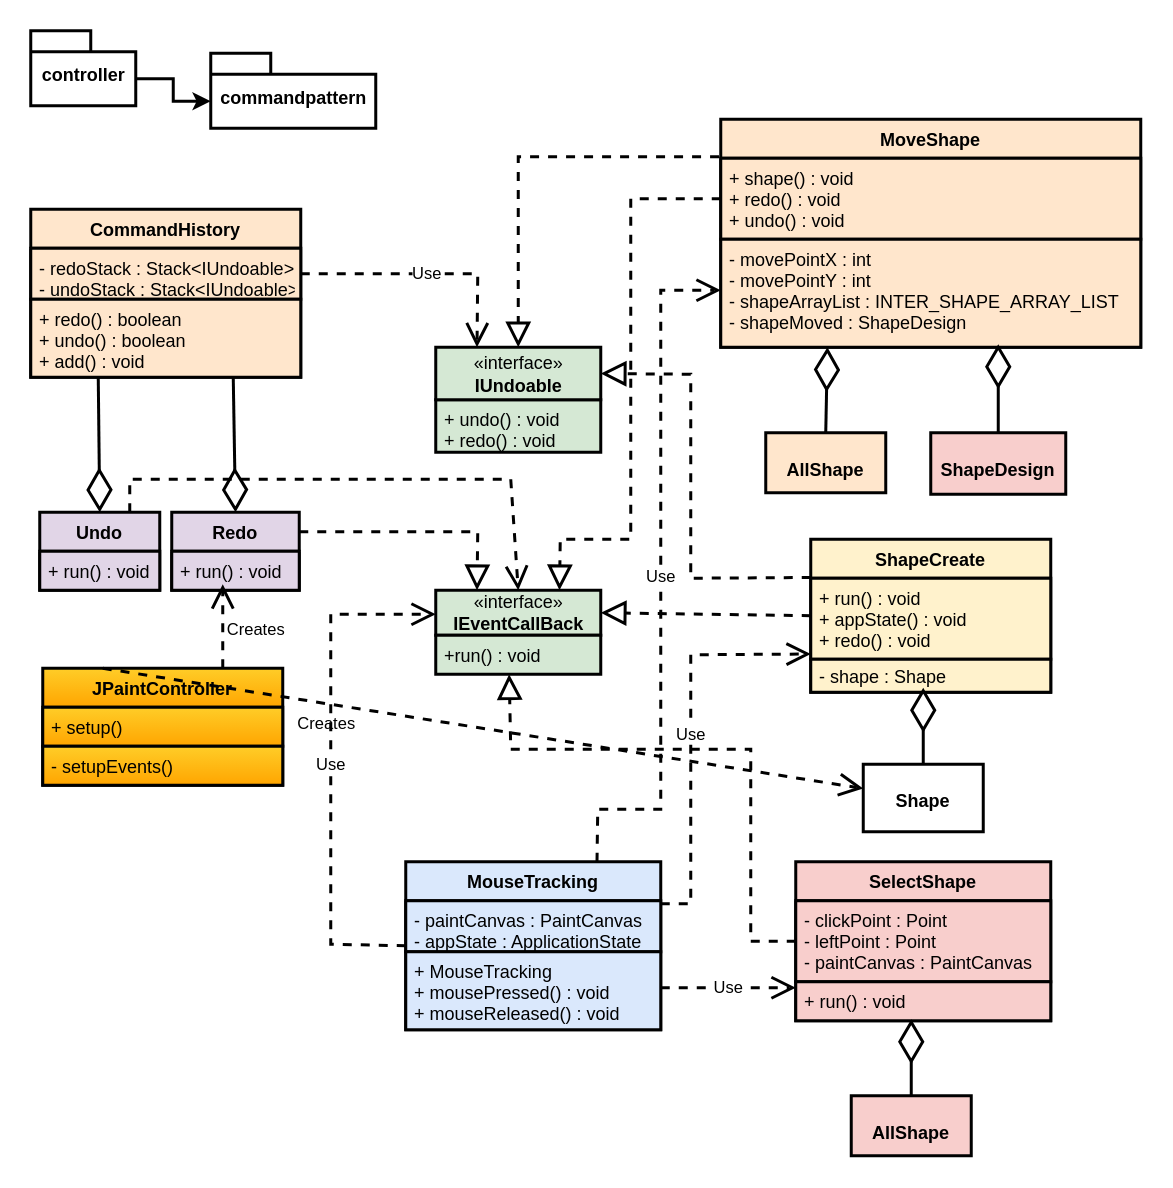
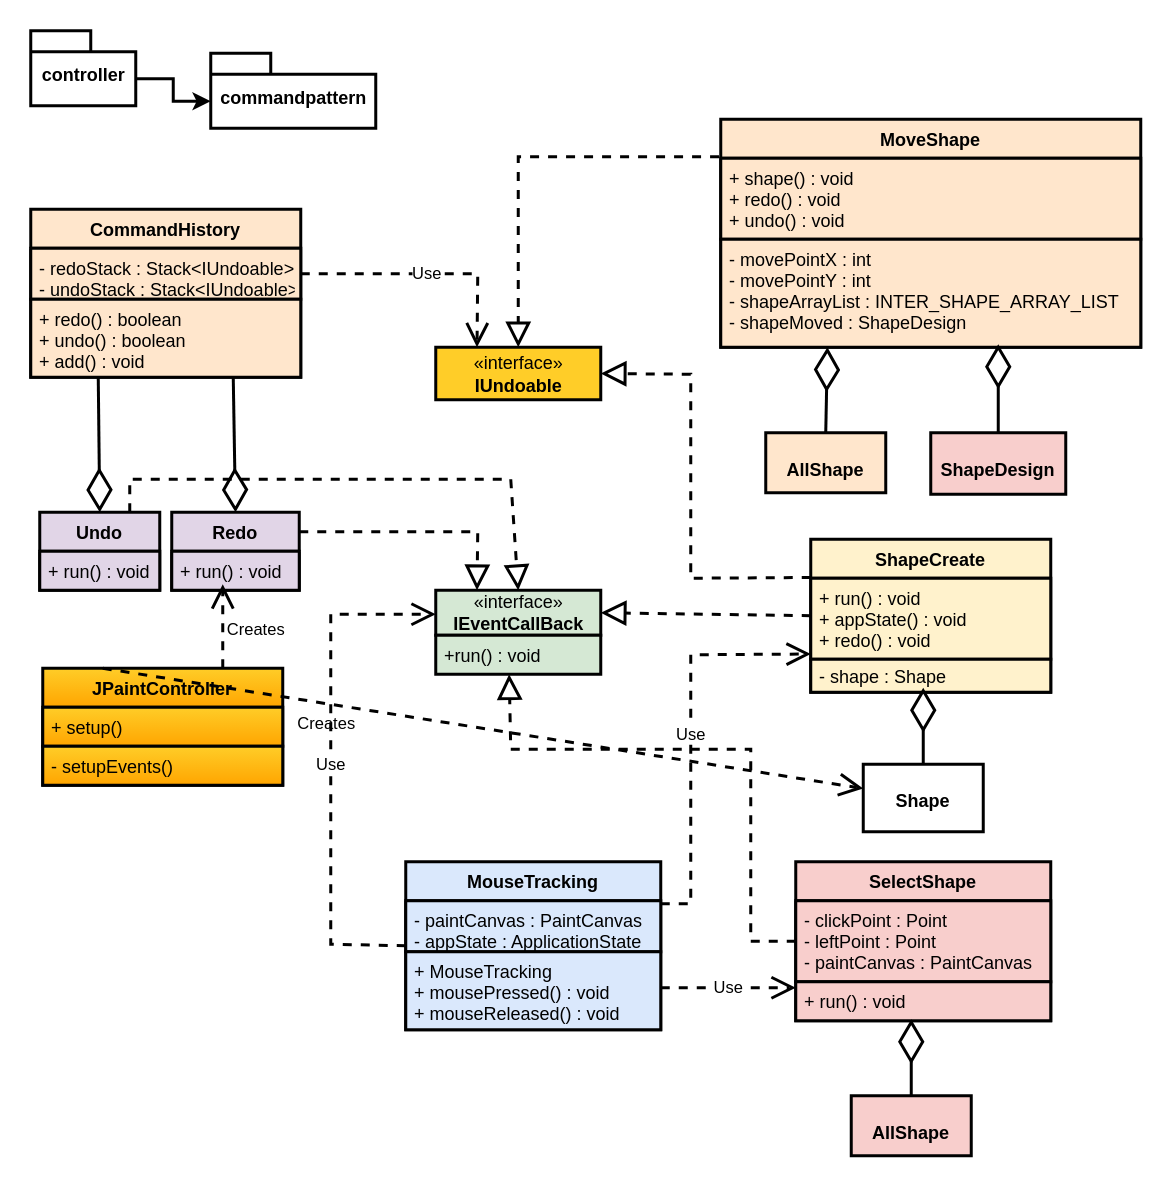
edge "+ shape() : void + redo() : void + undo() : void" -> "«interface» IEventCallBack": removed
node "«interface» IUndoable": fillcolor #d5e8d4 -> #ffcd28
node "+ undo() : void + redo() : void": removed
edge "Undo" -> "«interface» IEventCallBack": arrowhead open -> block
edge "MouseTracking" -> "MoveShape": removed, label "Use"
